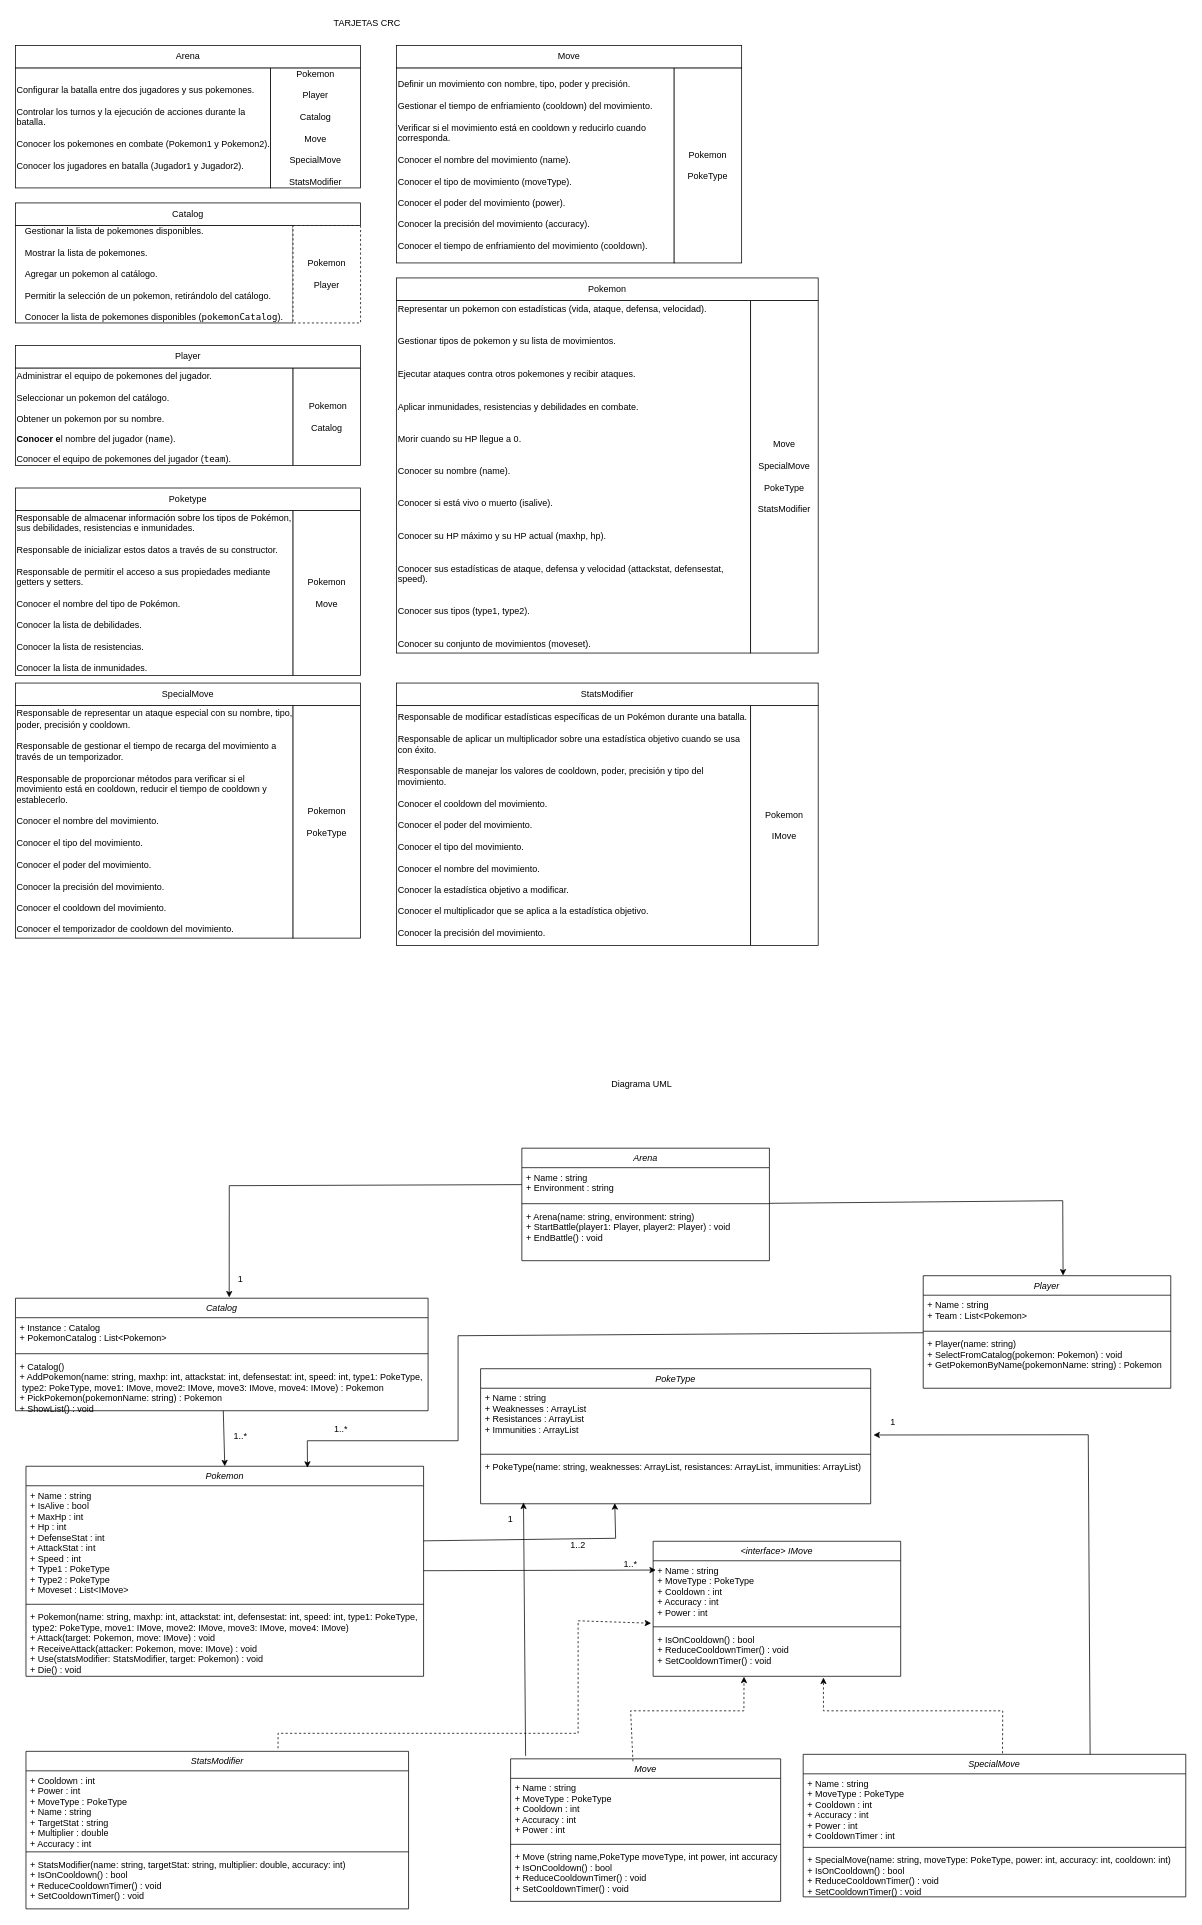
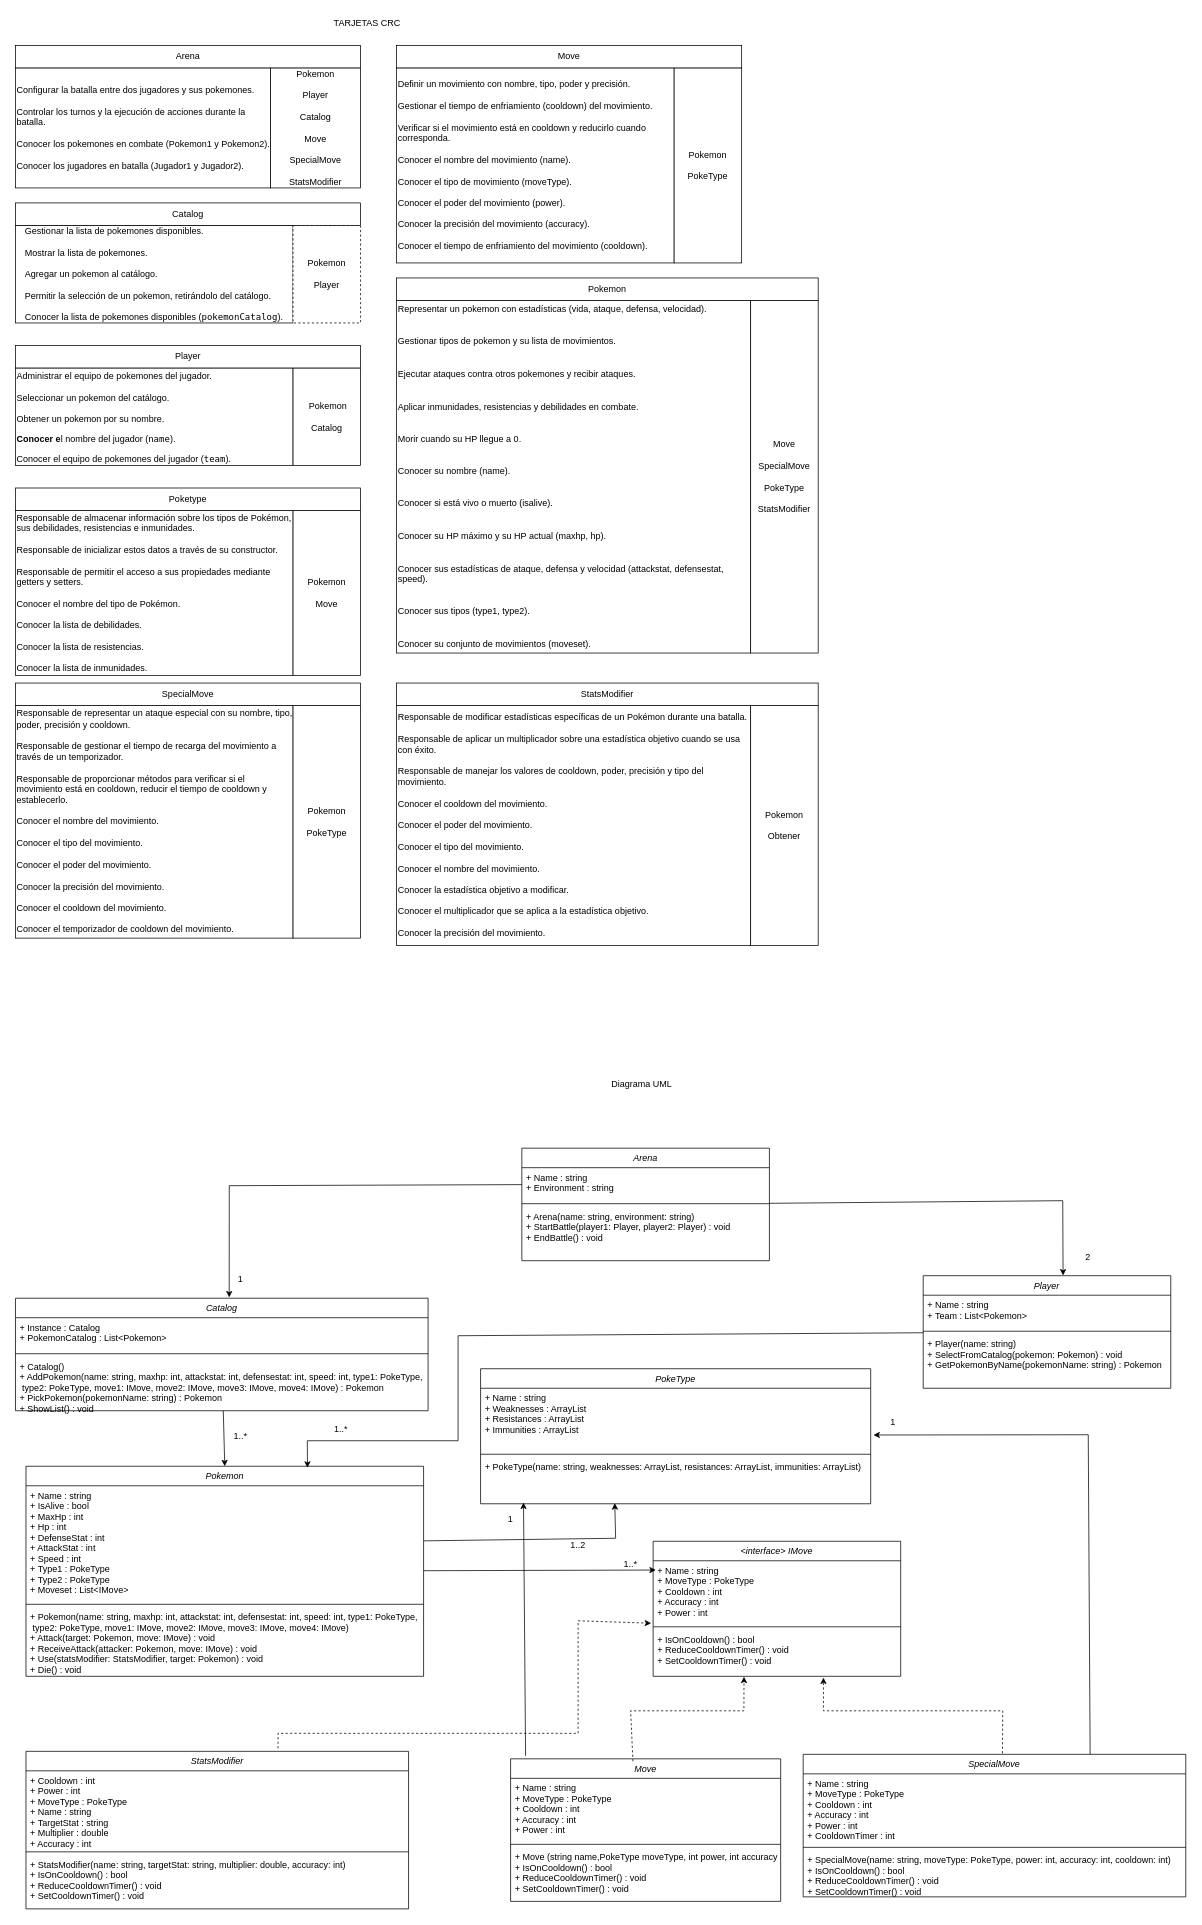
node "Pokemon IMove": label "Pokemon IMove" -> "Pokemon Obtener"
node "2": added
